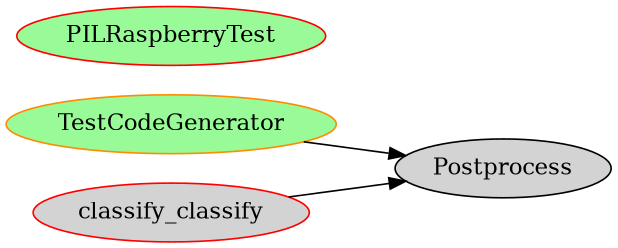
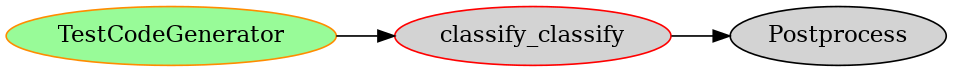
node "PILRaspberryTest": removed
edge "TestCodeGenerator" -> "Postprocess": now "TestCodeGenerator" -> "classify_classify"
